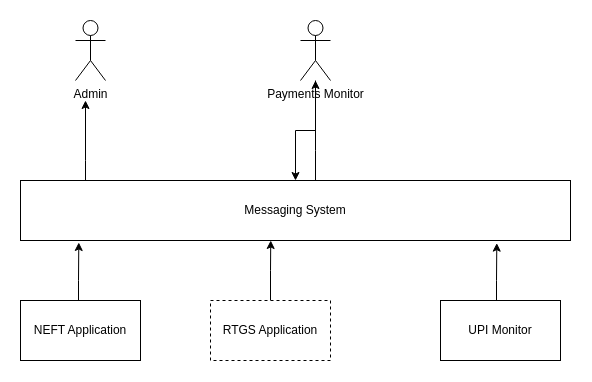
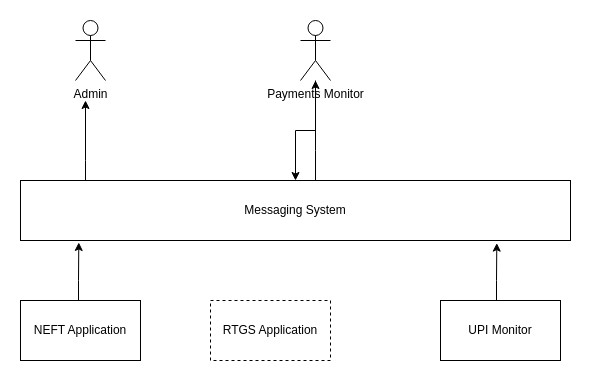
edge "RTGS Application" -> "Messaging System": removed
